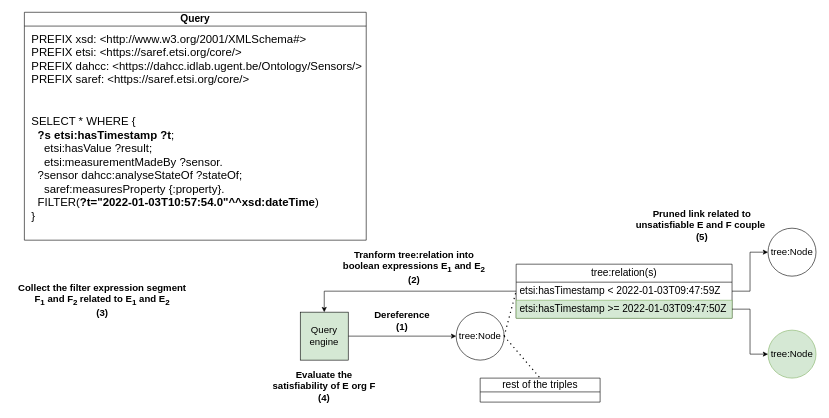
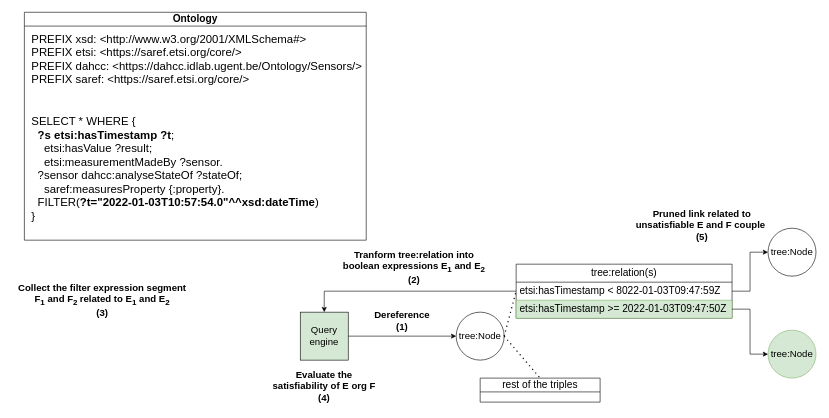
node "Query": label "Query" -> "Ontology"
node "etsi:hasTimestamp < 2022-01-03T09:47:59Z": label "etsi:hasTimestamp < 2022-01-03T09:47:59Z" -> "etsi:hasTimestamp < 8022-01-03T09:47:59Z"
